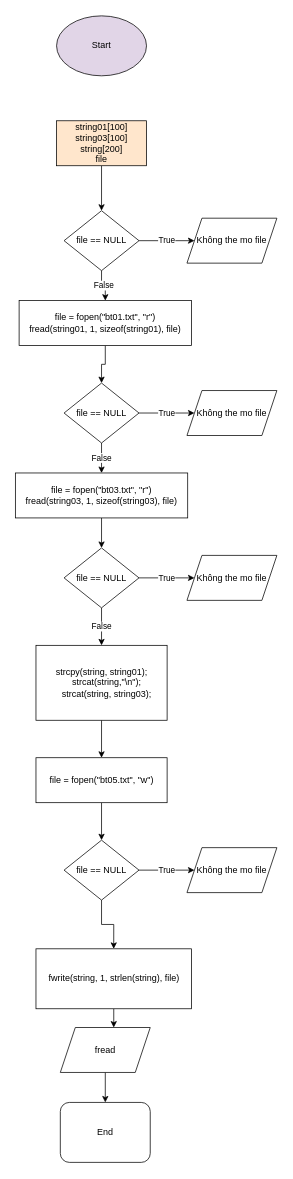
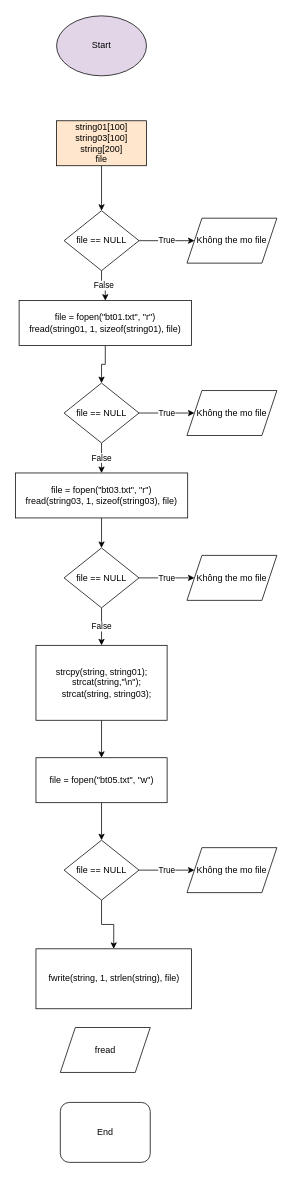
edge "fwrite(string, 1, strlen(string), file)" -> "fread": removed
edge "fread" -> "End": removed
